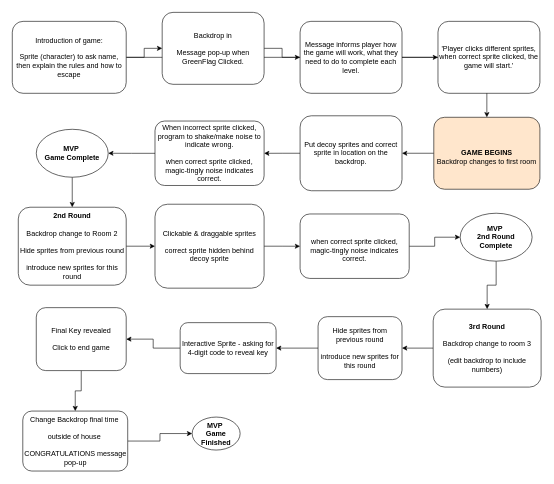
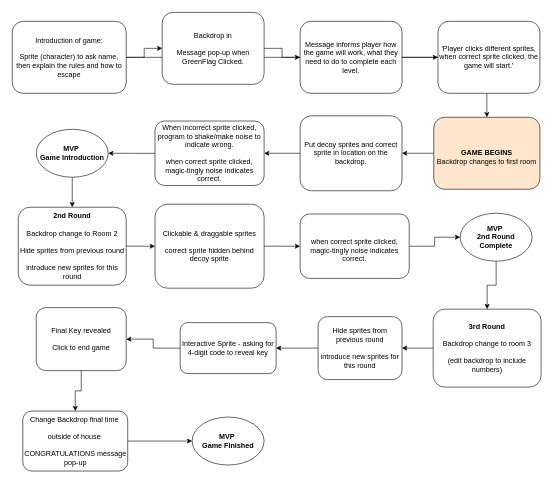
node "MVP Game Complete": label "MVP Game Complete" -> "MVP Game Introduction"
node "MVP Game Finished": size 48x33 -> 72x48
